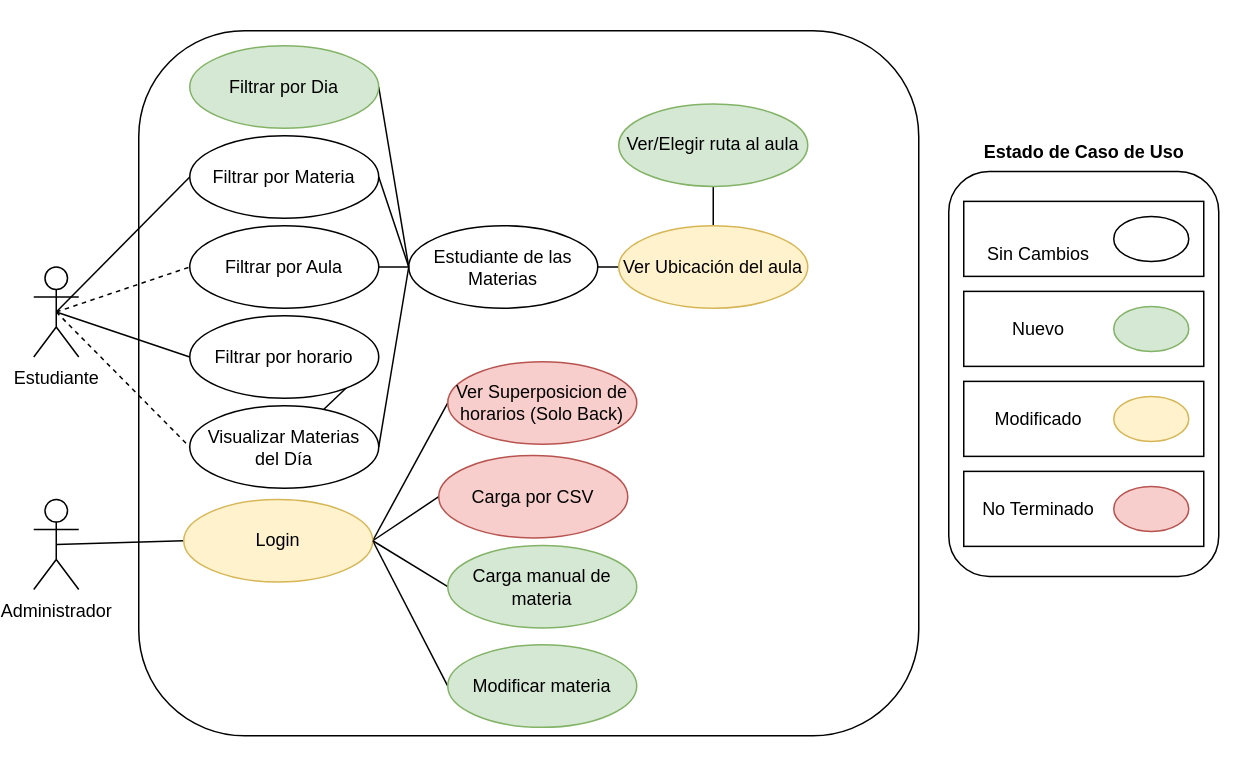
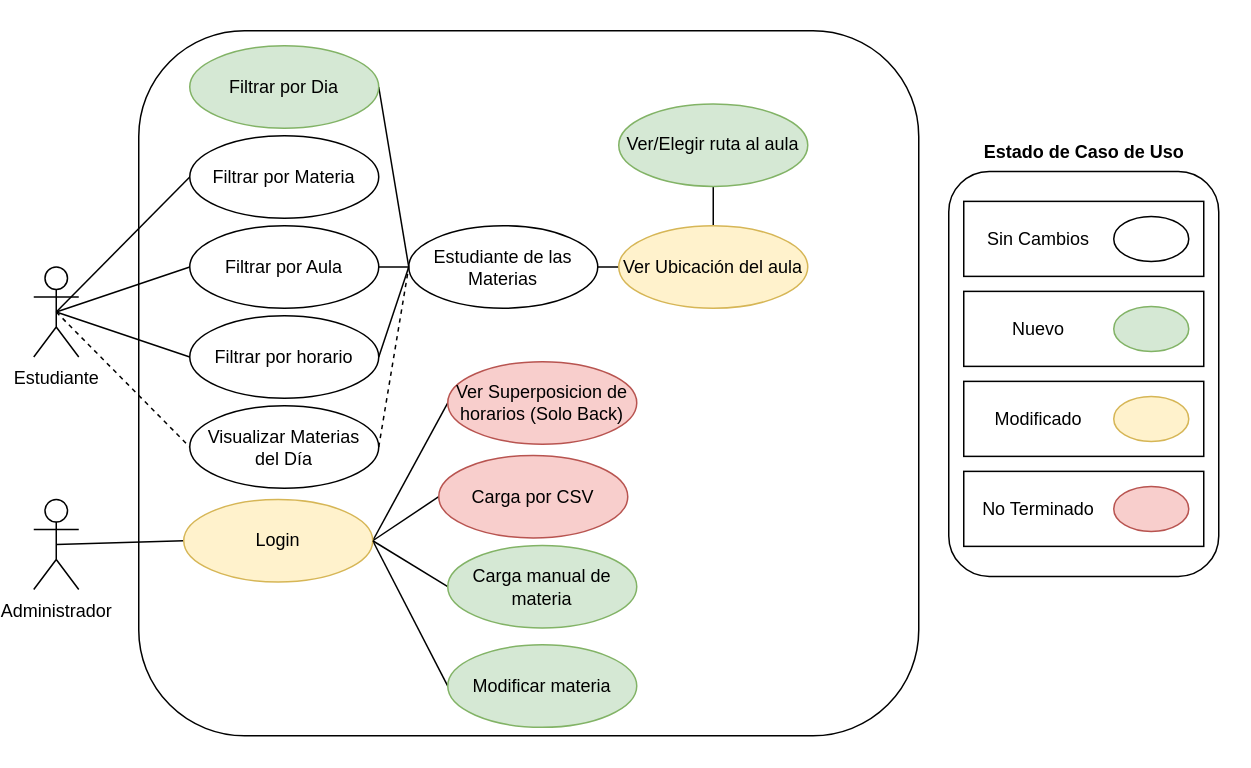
edge "Filtrar por Materia" -- "Estudiante de las Materias": removed
node "Sin Cambios": moved (1039, 254) -> (1039, 239)
edge "Filtrar por Aula" -- "Estudiante": style dashed -> solid
edge "Estudiante de las Materias" -- "Visualizar Materias del Día": style solid -> dashed
edge "Filtrar por horario" -- "Visualizar Materias del Día": now "Filtrar por horario" -- "Estudiante de las Materias"
